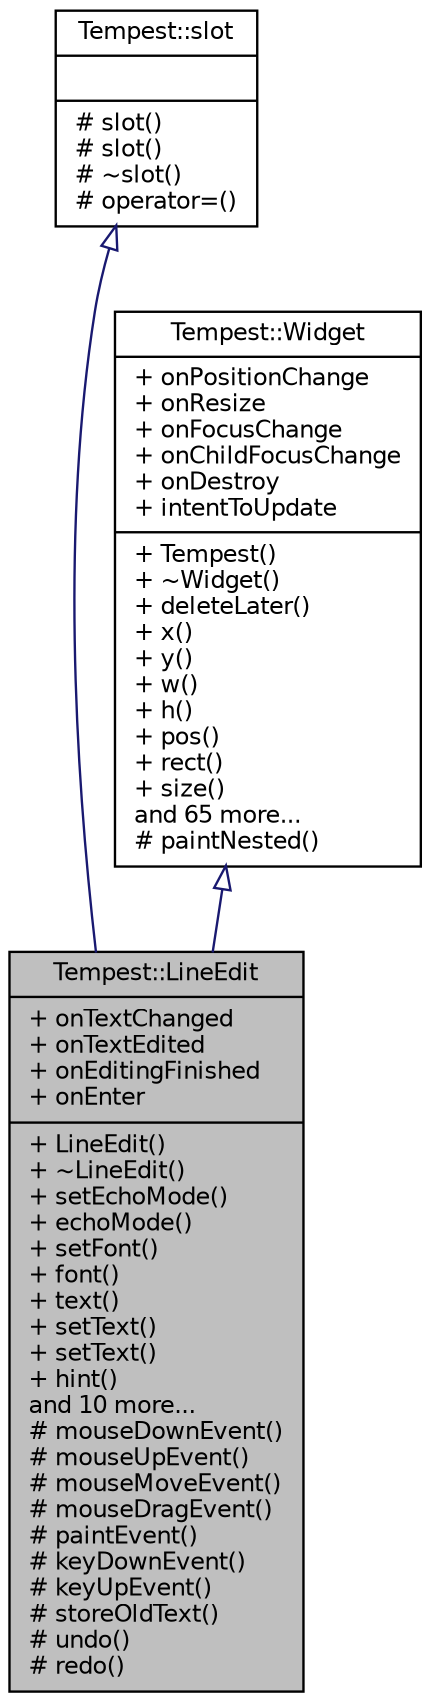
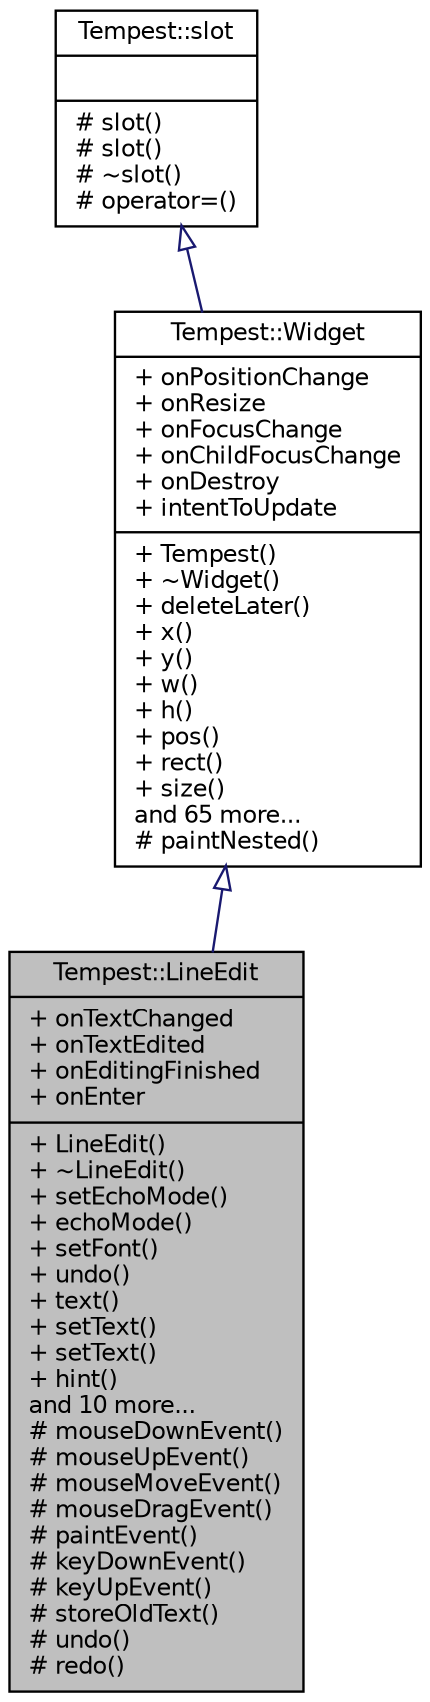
edge "Tempest::LineEdit" -> "Tempest::slot": now "Tempest::Widget" -> "Tempest::slot"
node "Tempest::LineEdit": text "+ font()" -> "+ undo()"
